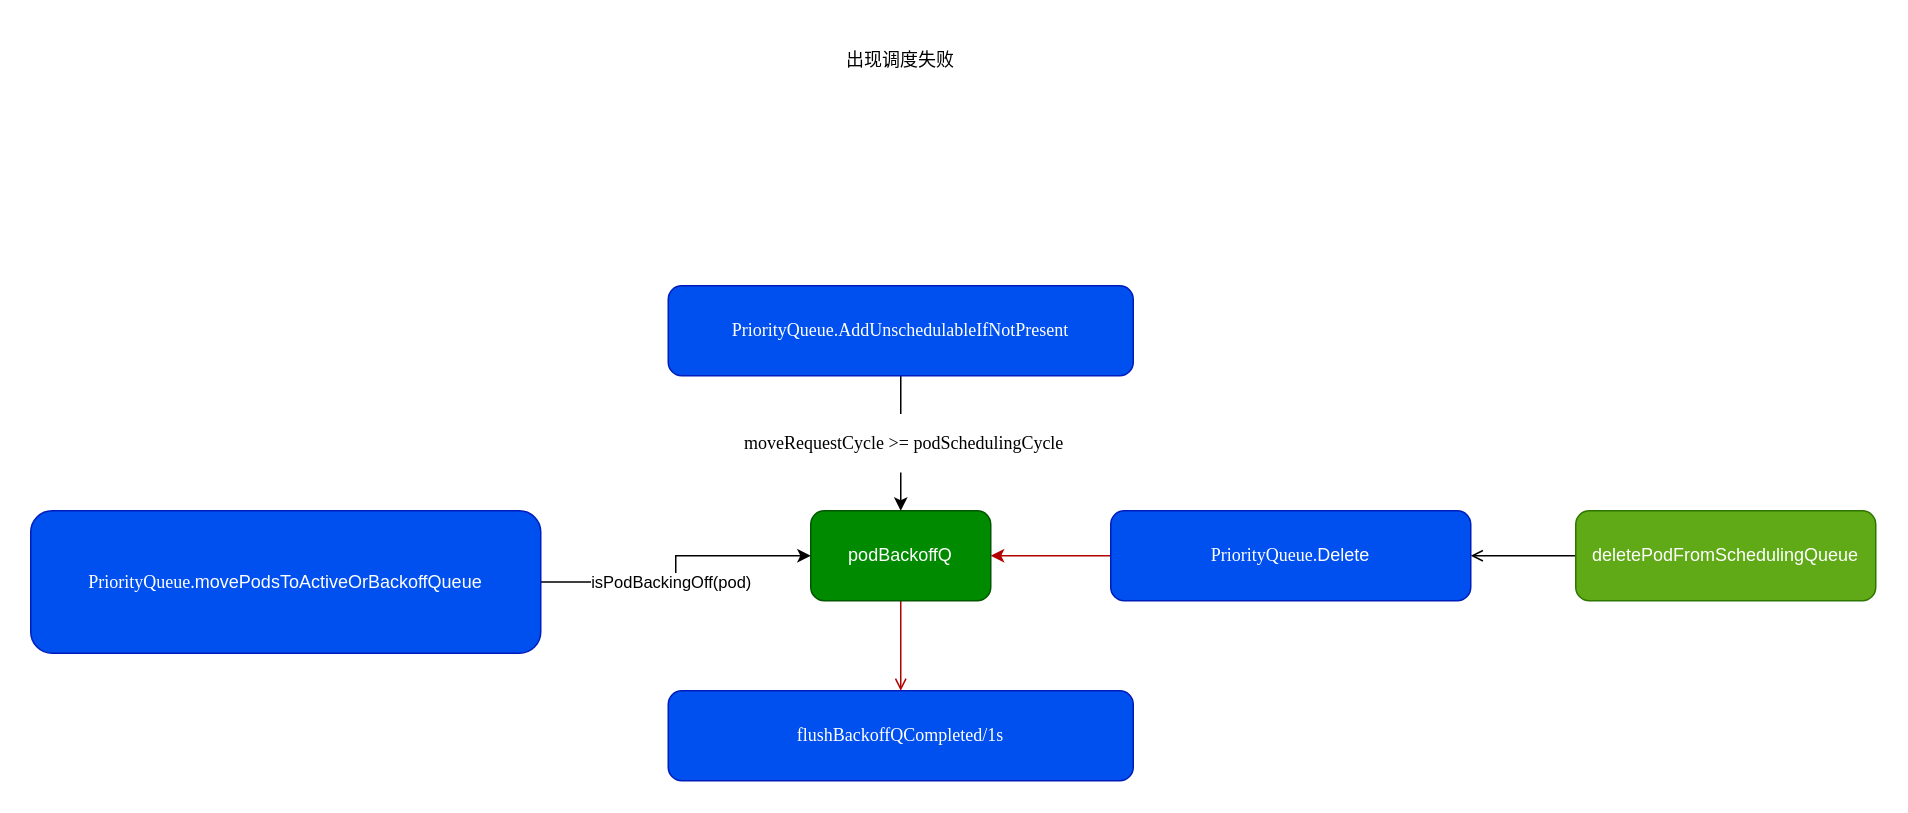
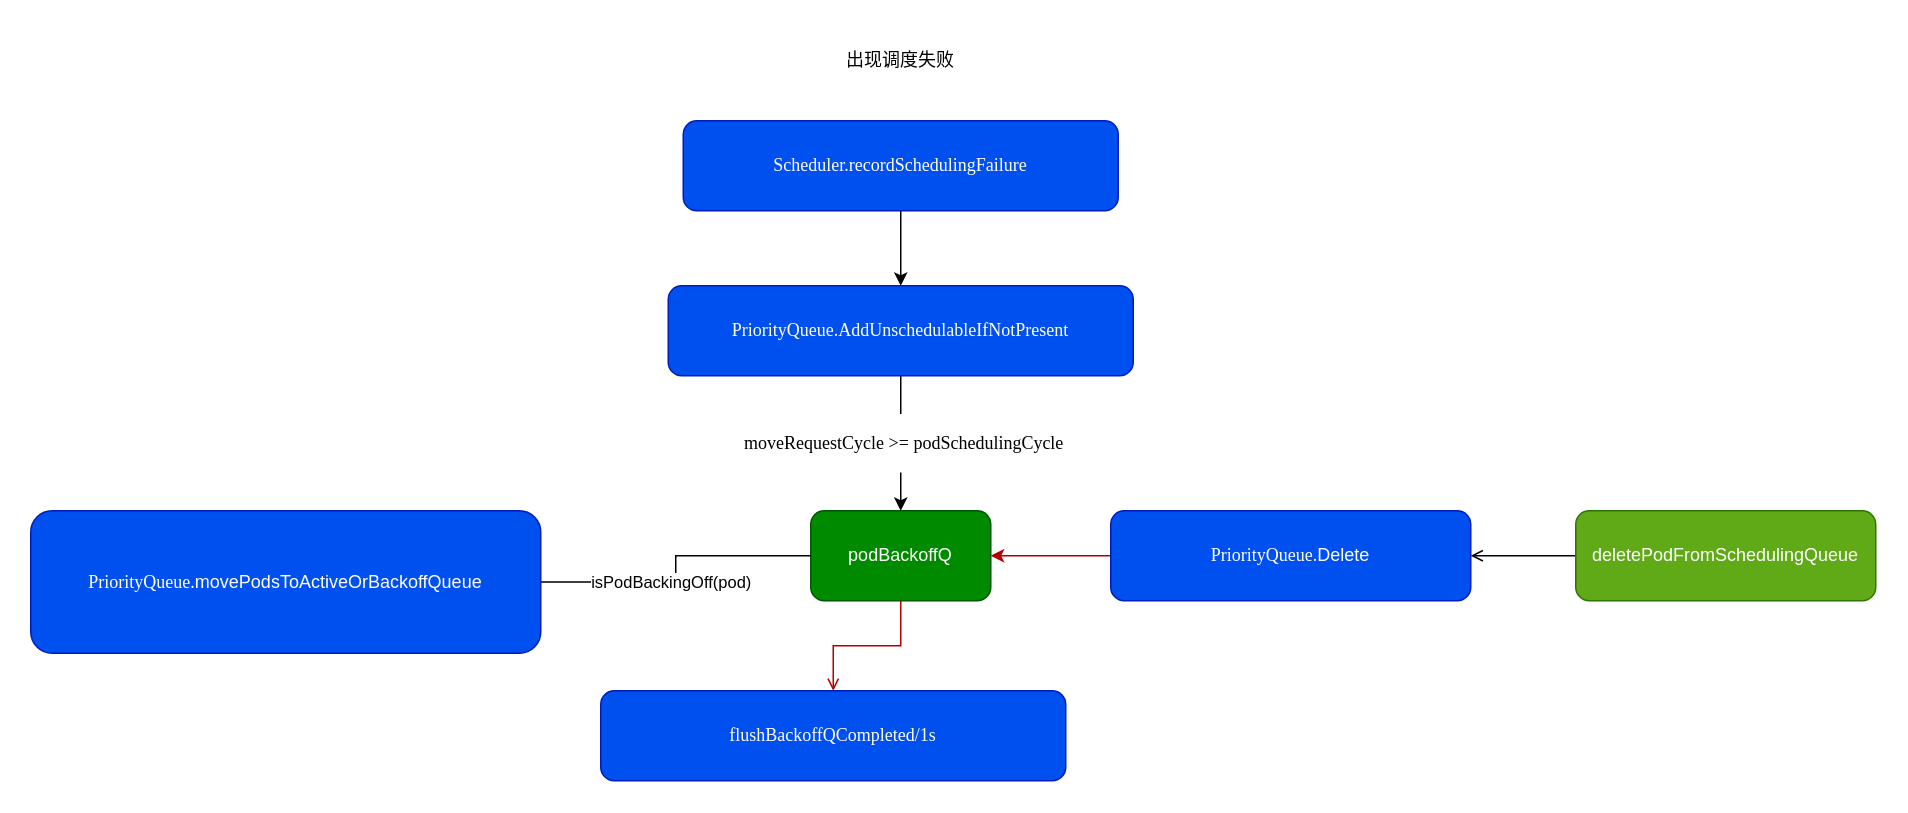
node "Scheduler.recordSchedulingFailure": added
edge "Scheduler.recordSchedulingFailure" -> "PriorityQueue.AddUnschedulableIfNotPresent": added
edge "PriorityQueue.movePodsToActiveOrBackoffQueue" -> "podBackoffQ": arrowhead classic -> none
node "flushBackoffQCompleted/1s": moved (901, 736) -> (833, 736)
